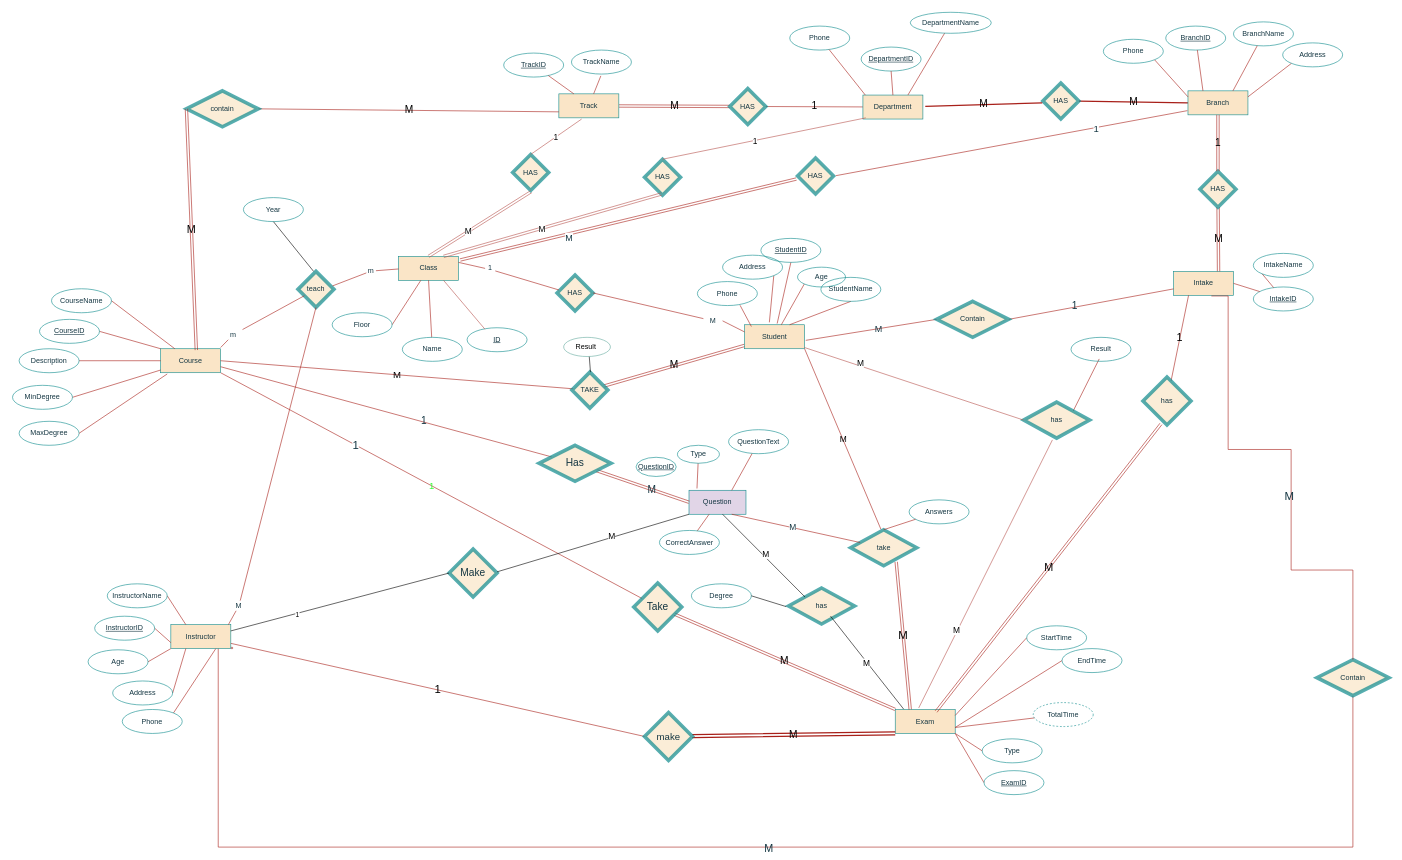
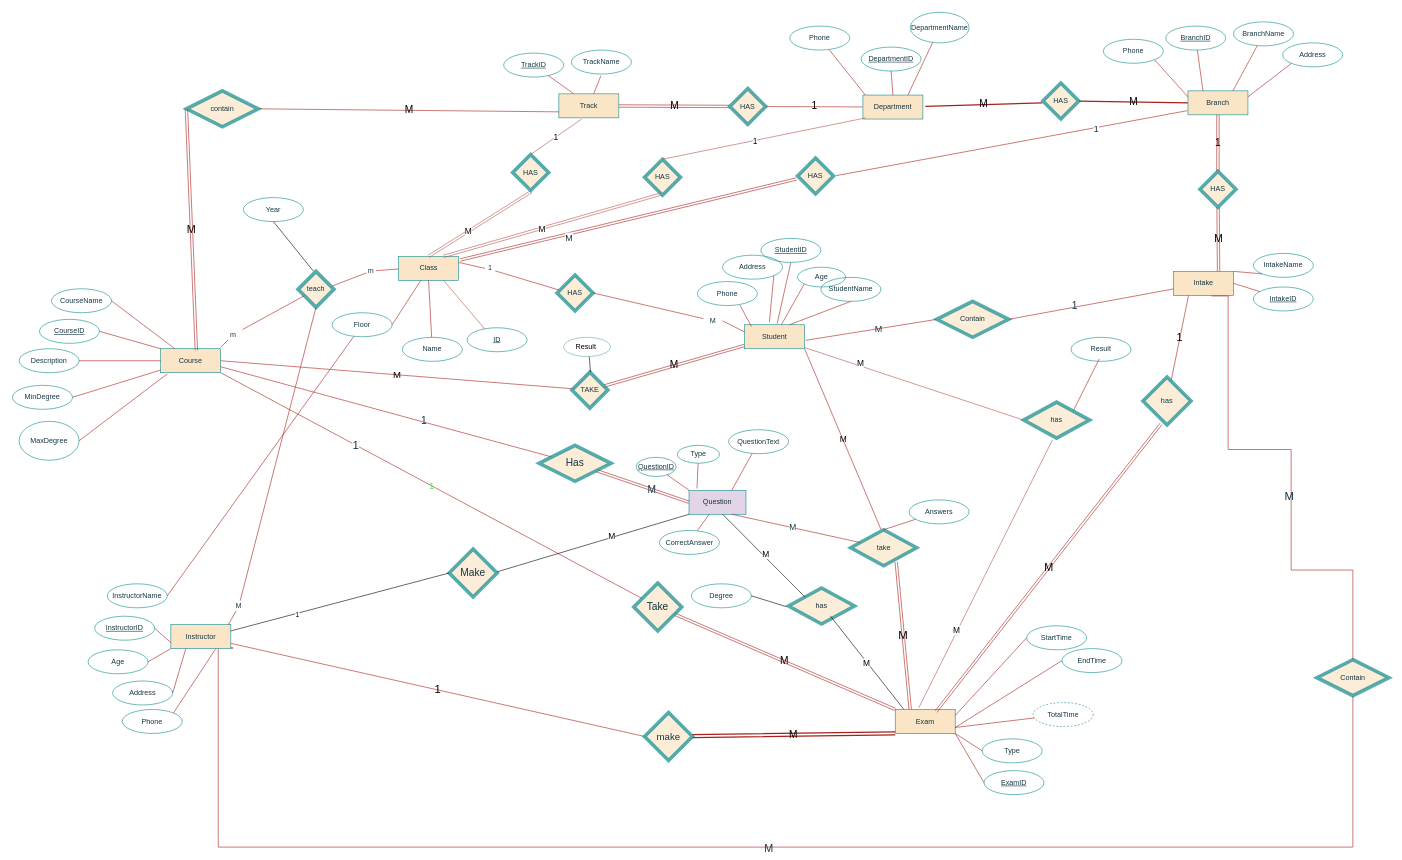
node "DepartmentName": size 81x21 -> 59x31
edge "IntakeName" -- "IntakeID": now "IntakeName" -- "Intake"
node "MaxDegree": size 60x24 -> 60x39
edge "QuestionID" -- "Question": added
edge "InstructorName" -- "Instructor": now "InstructorName" -- "Floor"
